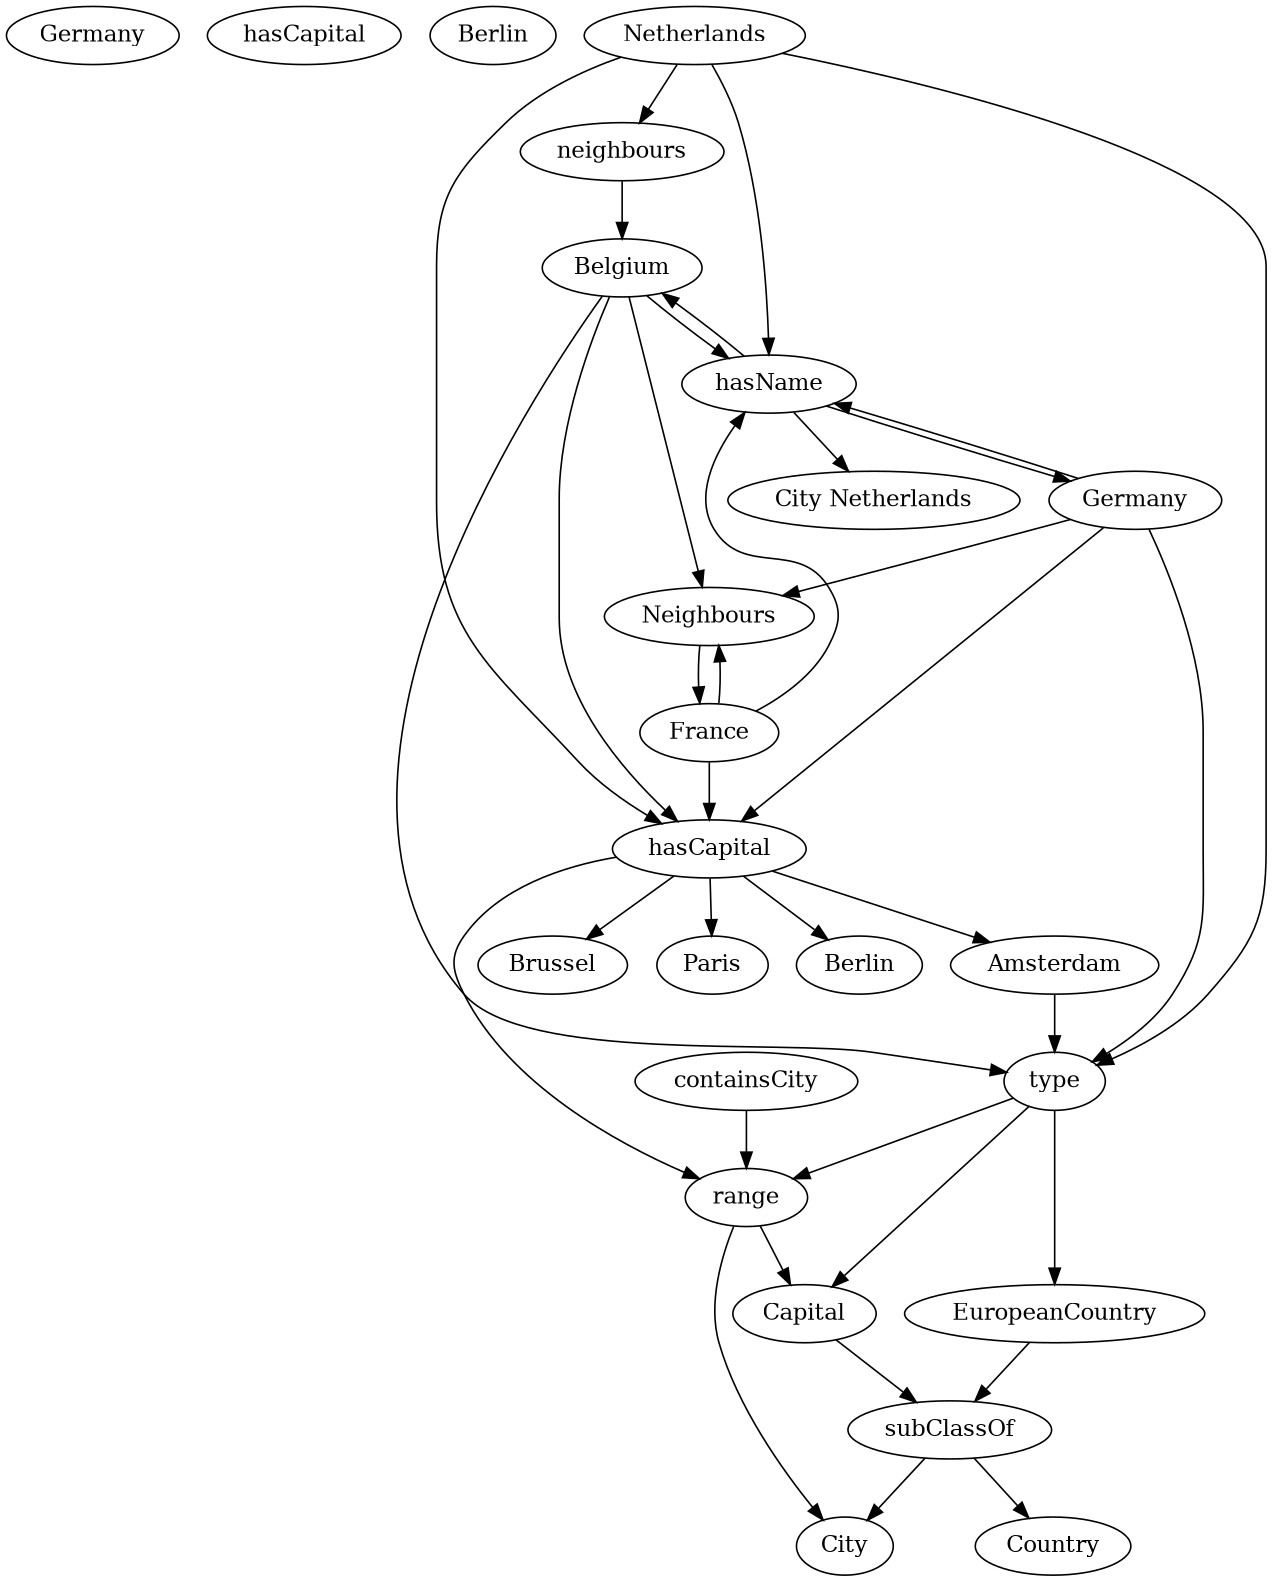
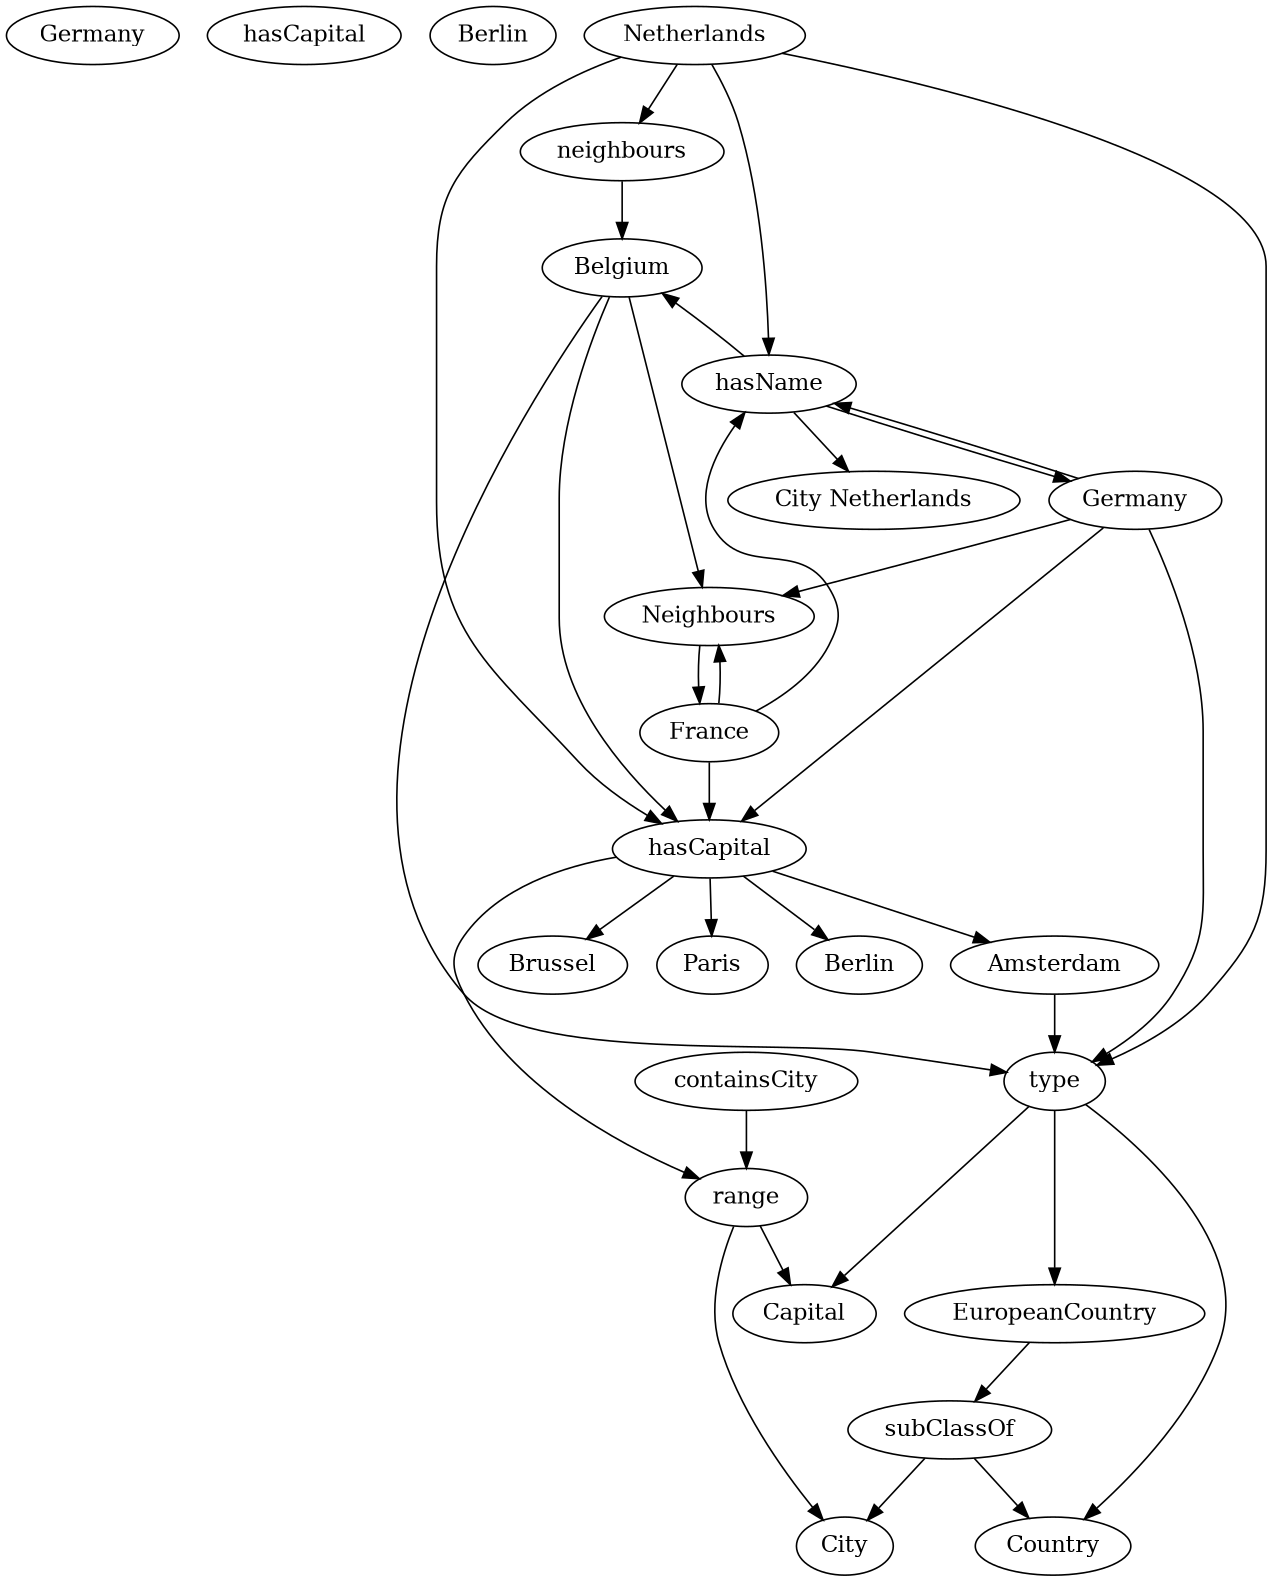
edge "Belgium" -> "hasName": removed
edge "type" -> "range": now "type" -> "Country"
edge "Capital" -> "subClassOf": removed
